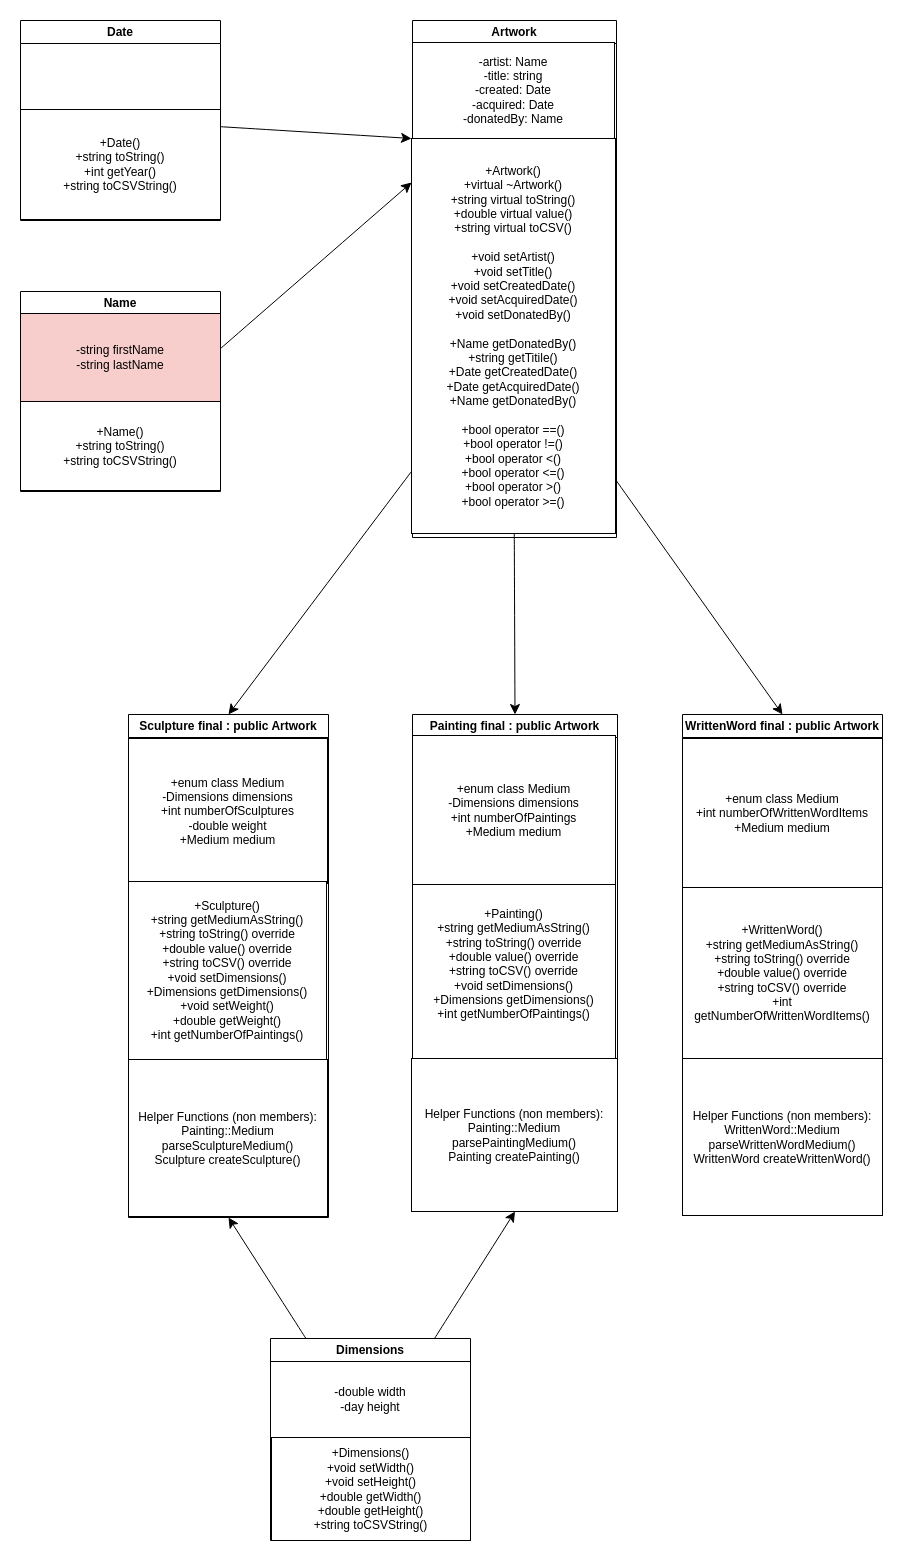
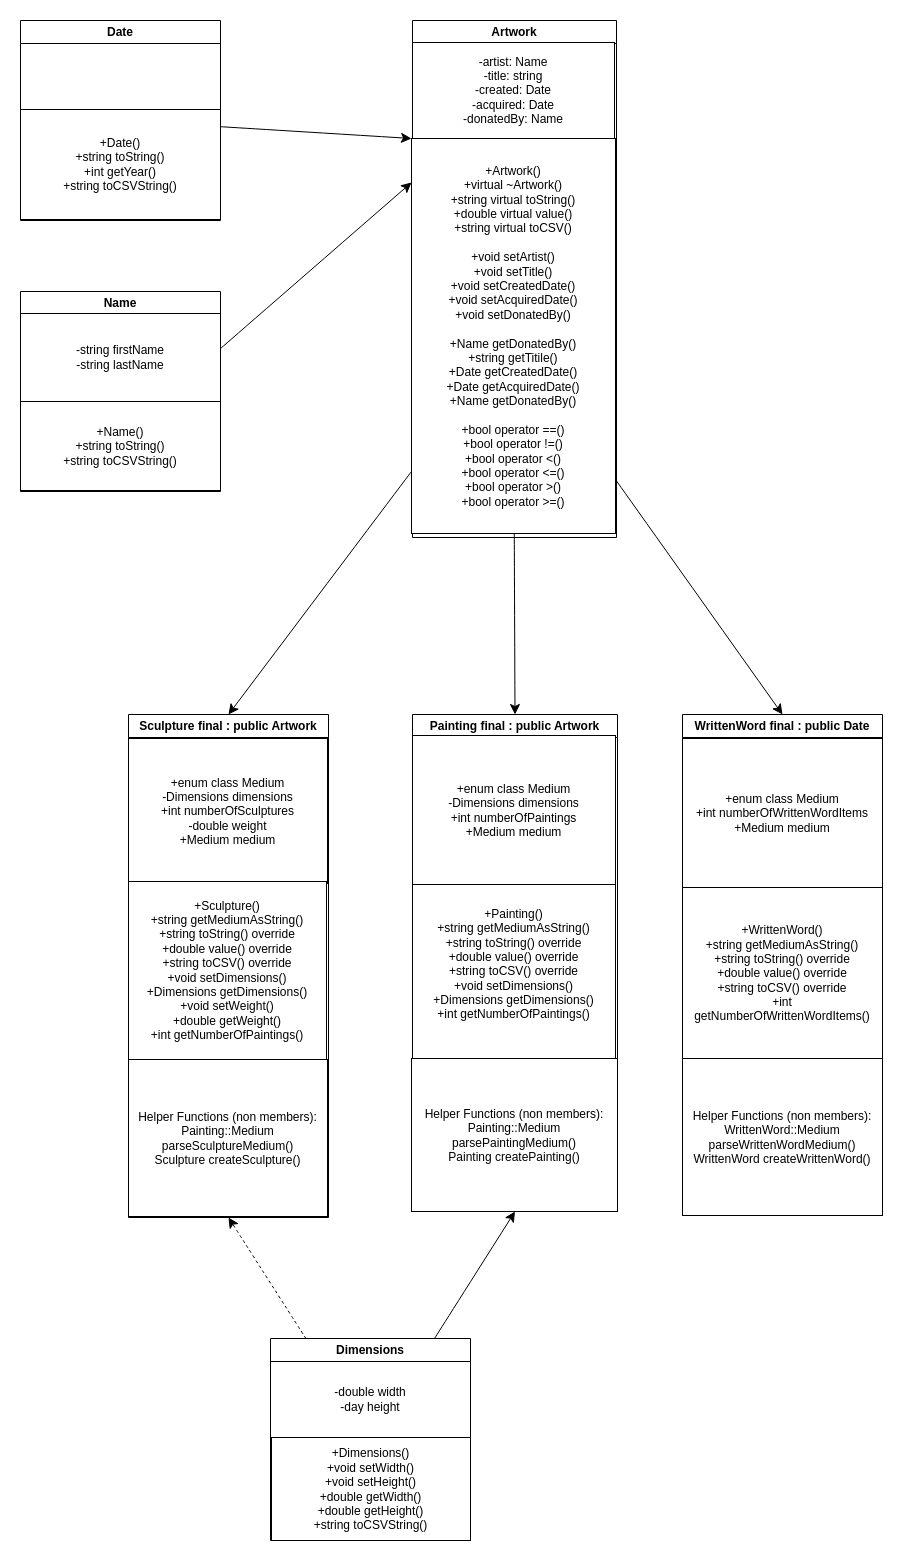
node "-string firstName -string lastName": fillcolor #f8cecc -> #ffffff
node "WrittenWord final : public Artwork": label "WrittenWord final : public Artwork" -> "WrittenWord final : public Date"
edge "Dimensions" -> "Sculpture final : public Artwork": style solid -> dashed
